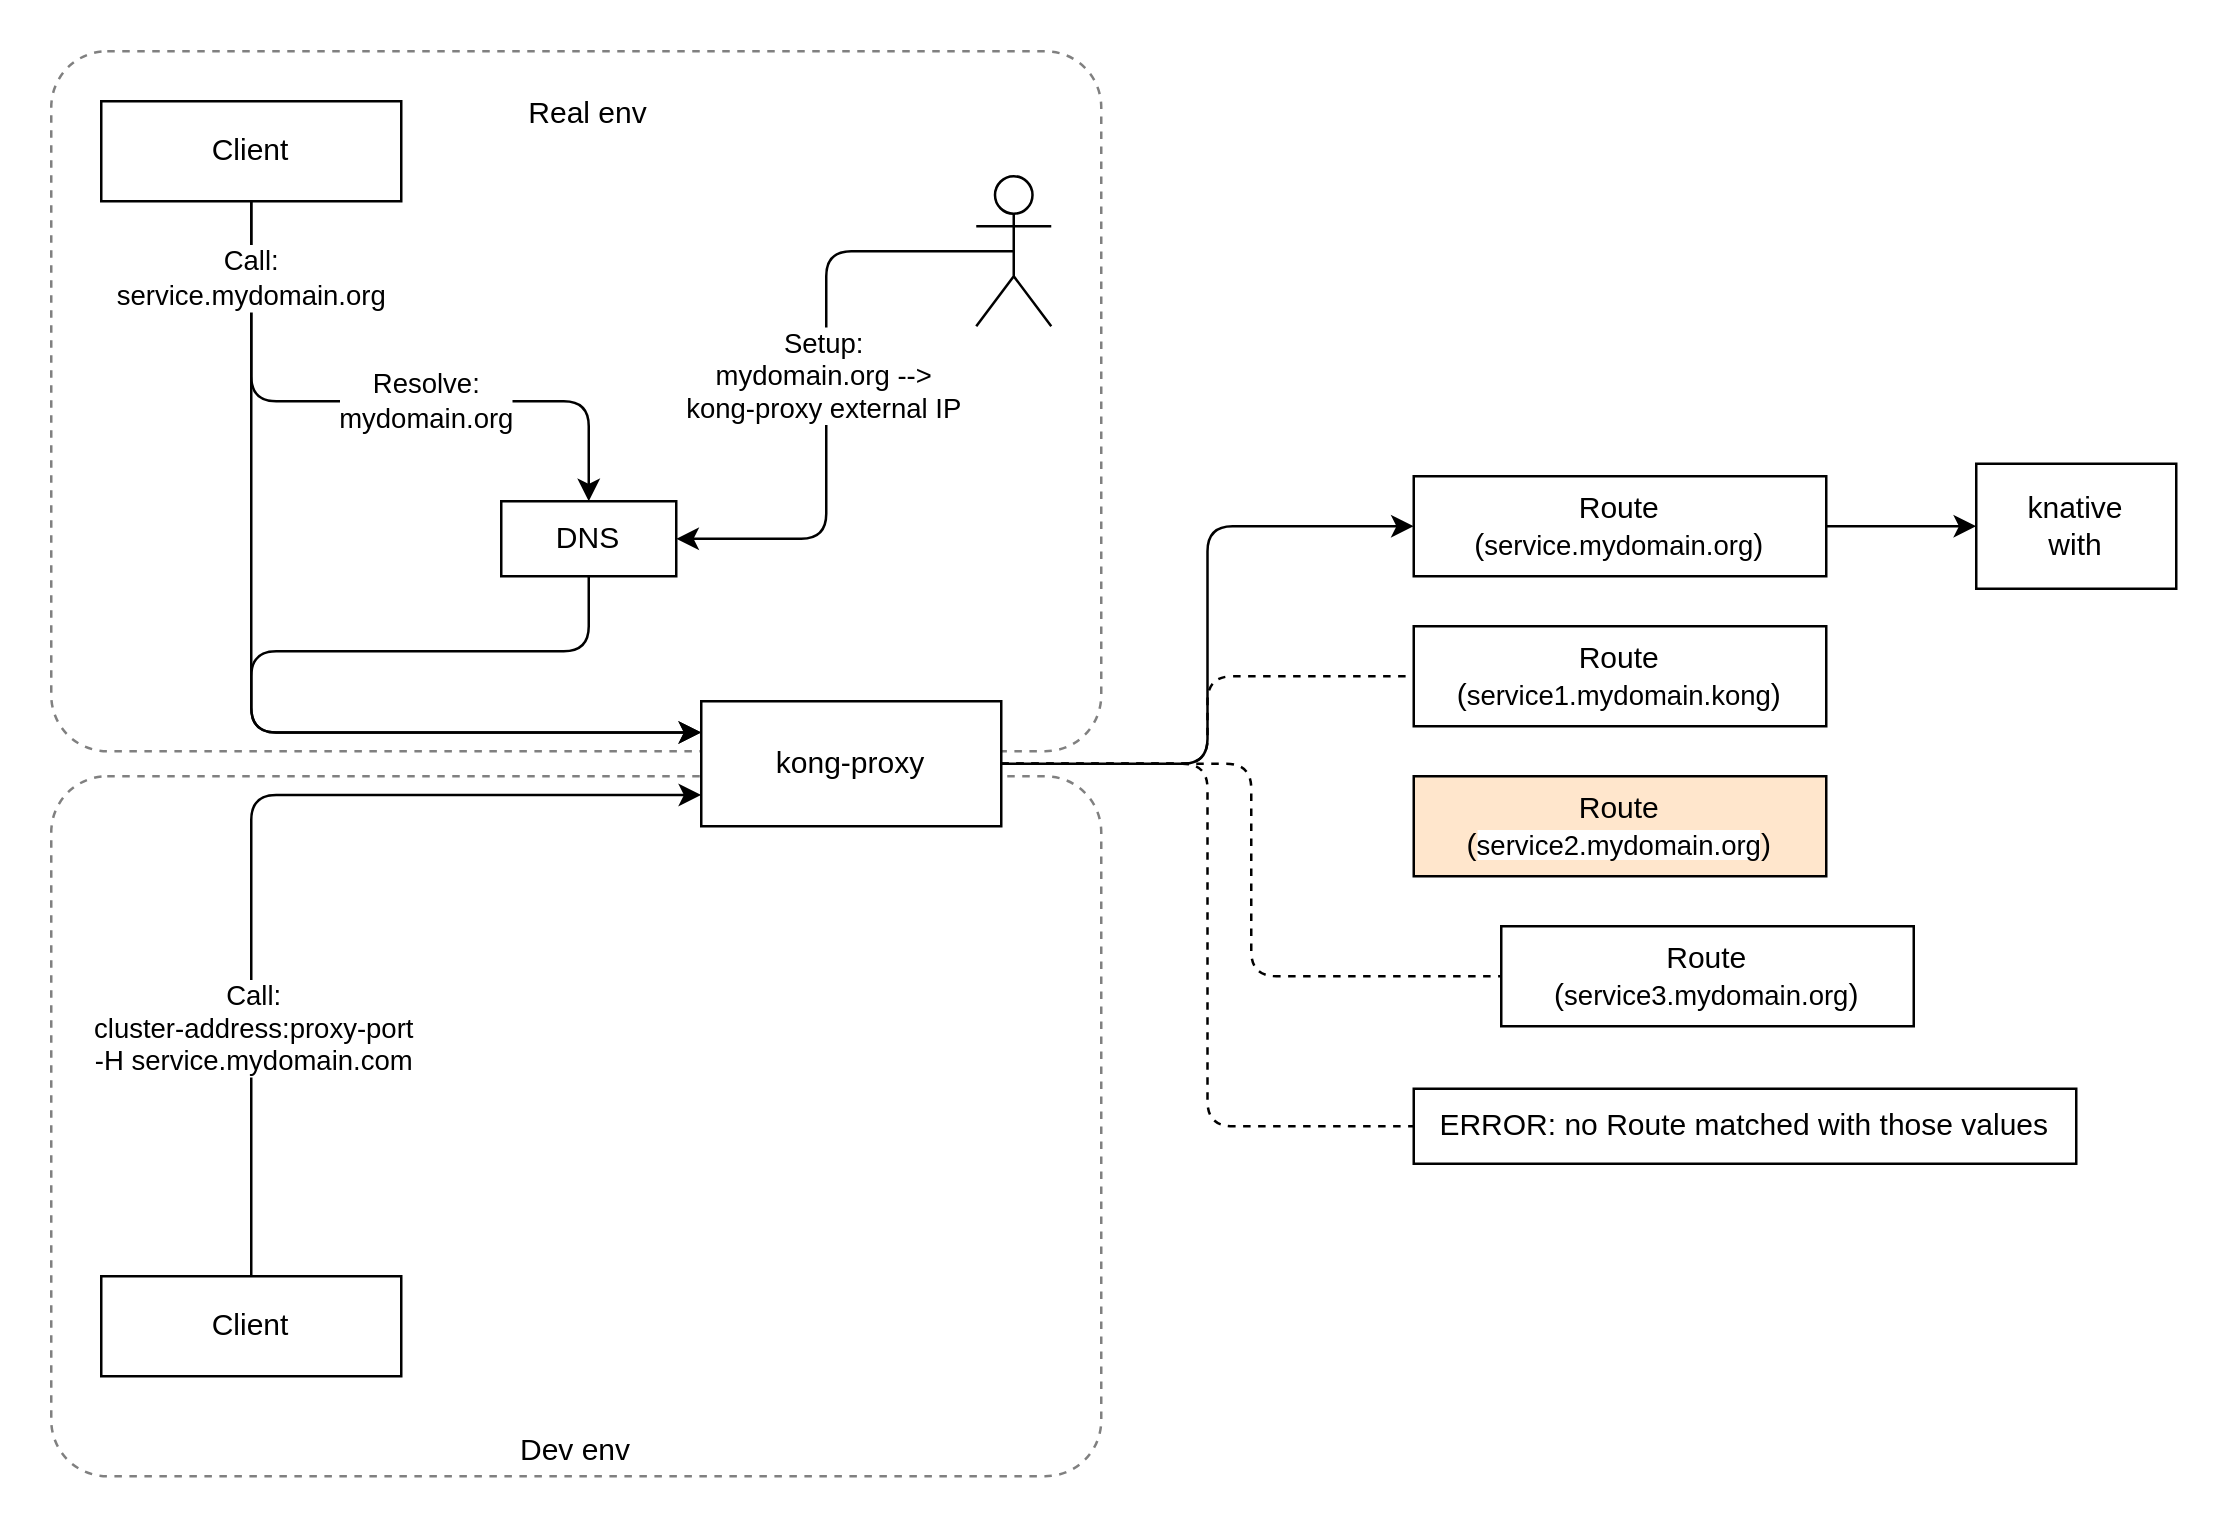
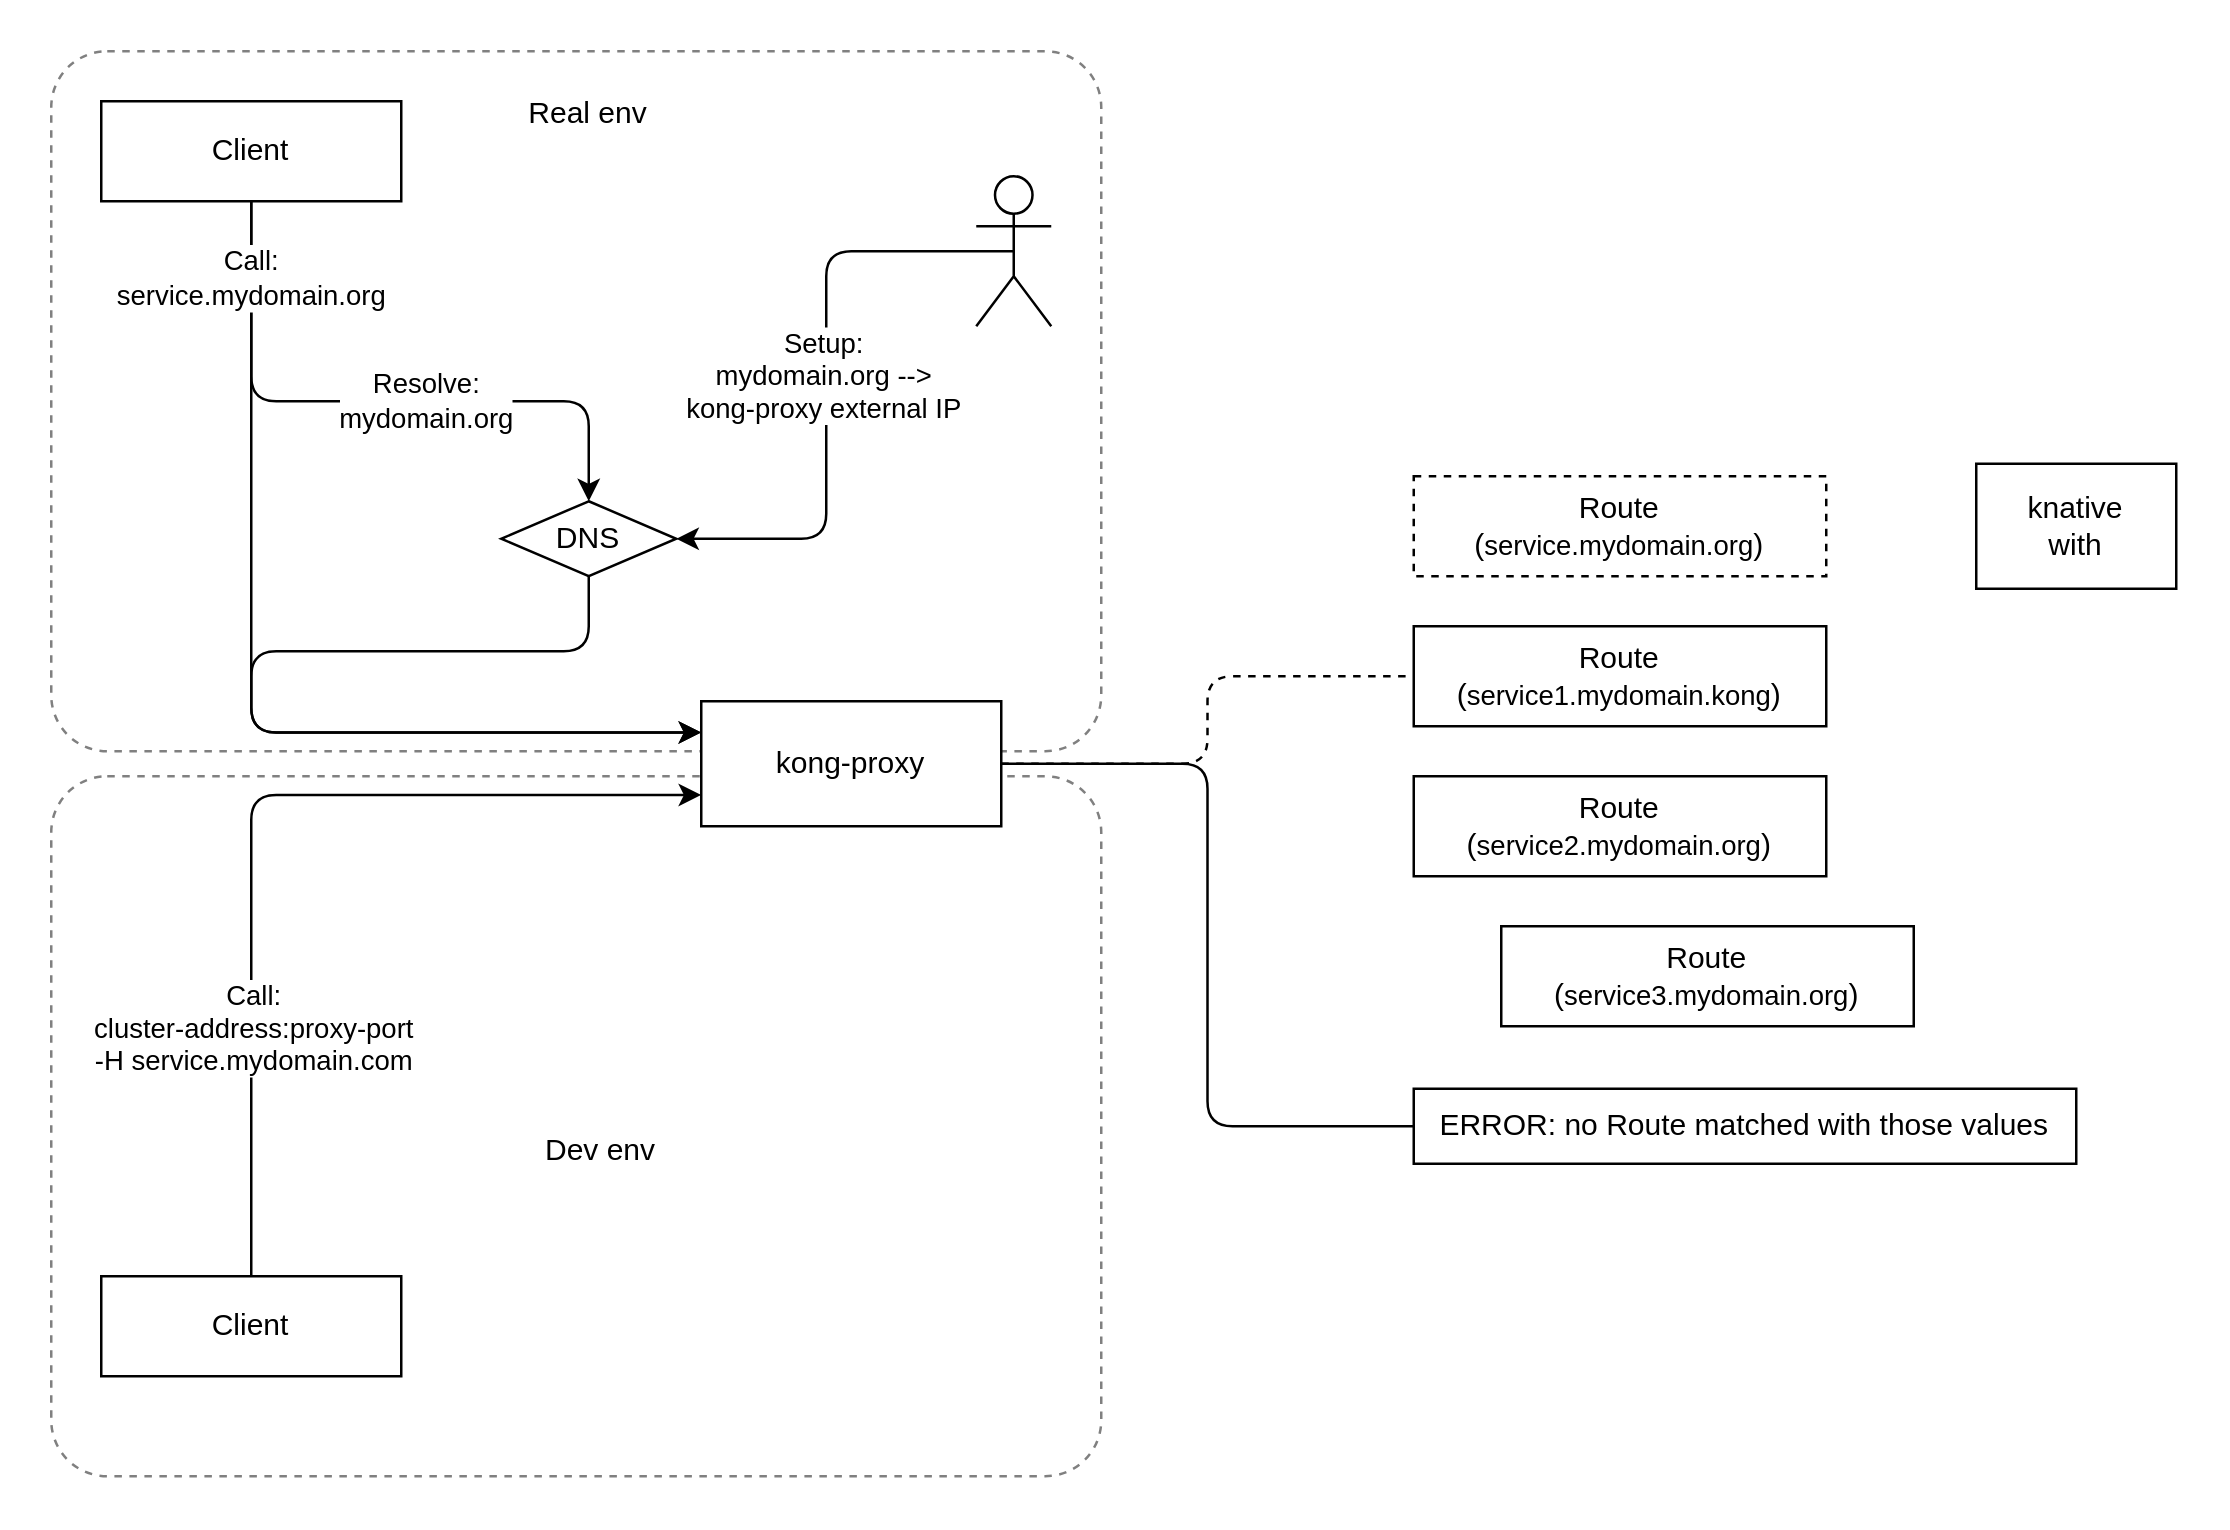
edge "kong-proxy" -> "Route (service.mydomain.org)": removed
node "Route (service.mydomain.org)": style solid -> dashed
edge "Route (service.mydomain.org)" -> "knative with": removed
node "DNS": shape rectangle -> diamond
node "Route (service2.mydomain.org)": fillcolor #ffe6cc -> #ffffff
edge "kong-proxy" -- "Route (service3.mydomain.org)": removed
edge "kong-proxy" -- "ERROR: no Route matched with those values": style dashed -> solid
node "Dev env": moved (576, 1451) -> (601, 1151)
